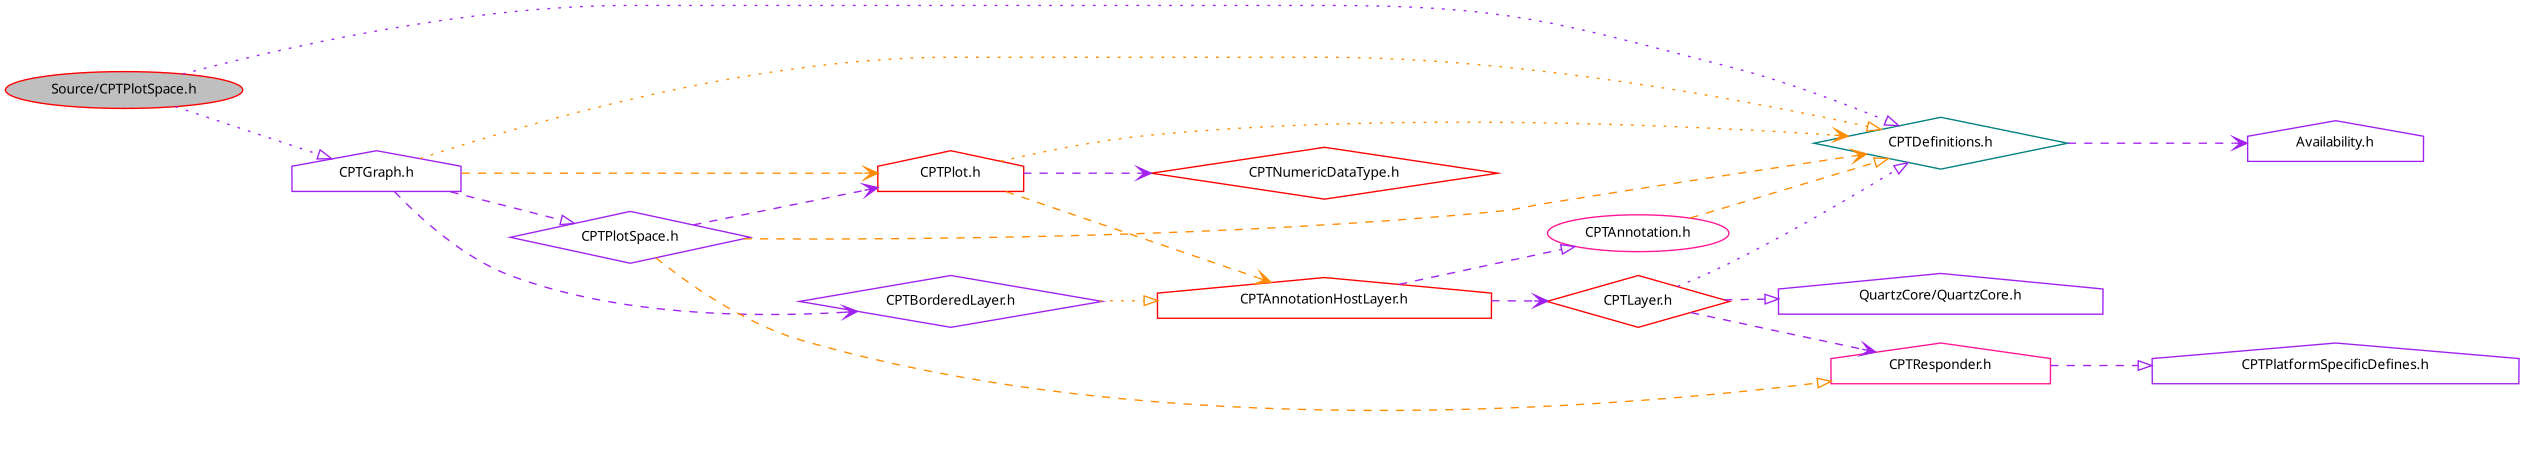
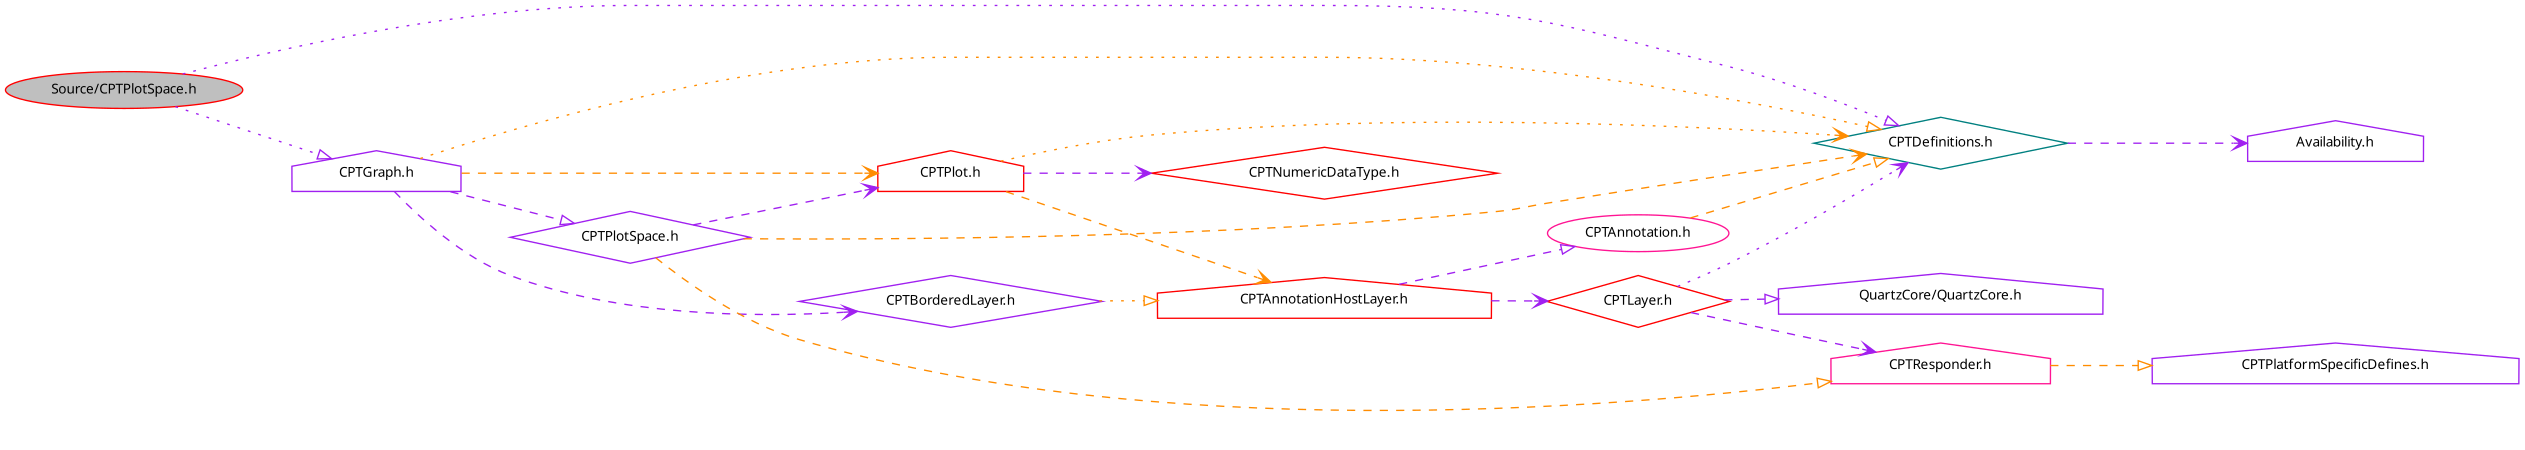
edge "CPTLayer.h" -> "CPTDefinitions.h": arrowhead onormal -> vee
edge "CPTResponder.h" -> "CPTPlatformSpecificDefines.h": color purple -> darkorange
